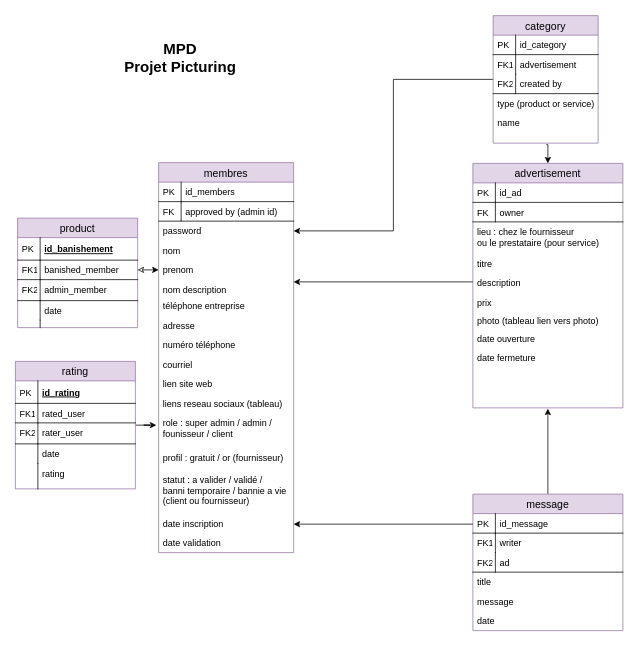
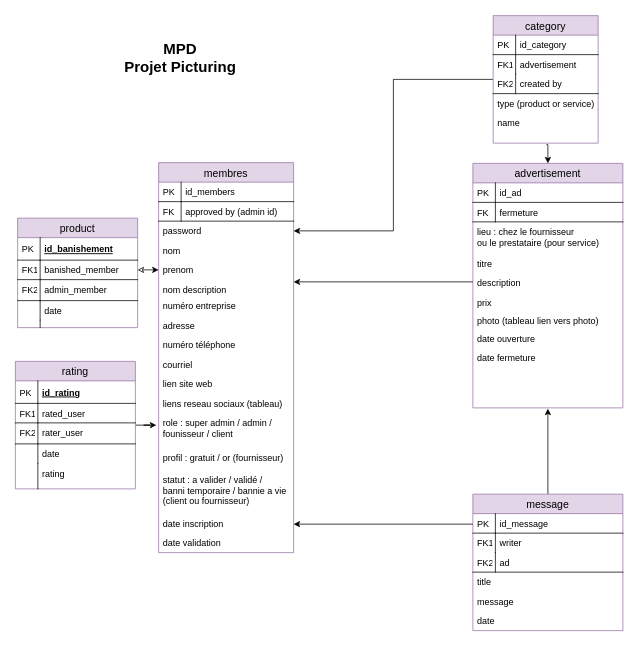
node "owner": label "owner" -> "fermeture"
node "téléphone entreprise": label "téléphone entreprise" -> "numéro entreprise"
